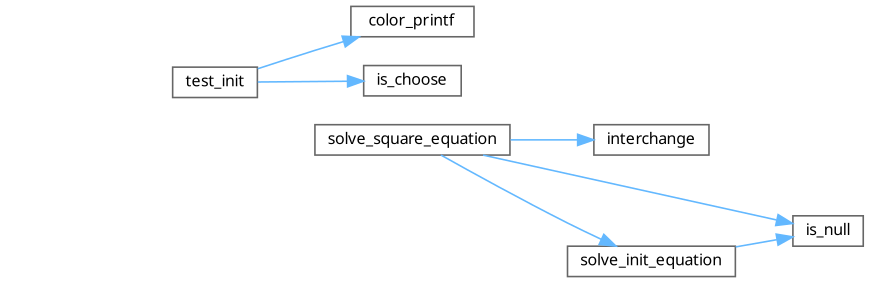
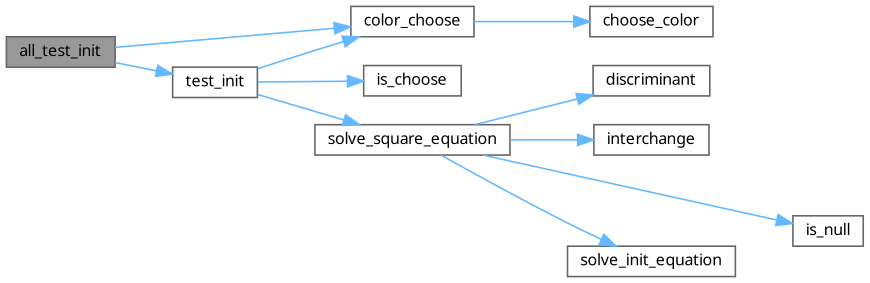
node "color_printf": label "color_printf" -> "color_choose"
node "choose_color": added
node "all_test_init": added
node "discriminant": added
edge "test_init" -> "solve_square_equation": added
edge "solve_init_equation" -> "is_null": removed
